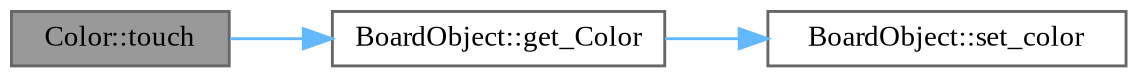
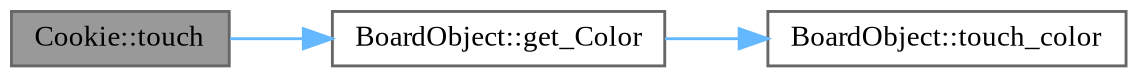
node "Color::touch": label "Color::touch" -> "Cookie::touch"
node "BoardObject::set_color": label "BoardObject::set_color" -> "BoardObject::touch_color"
